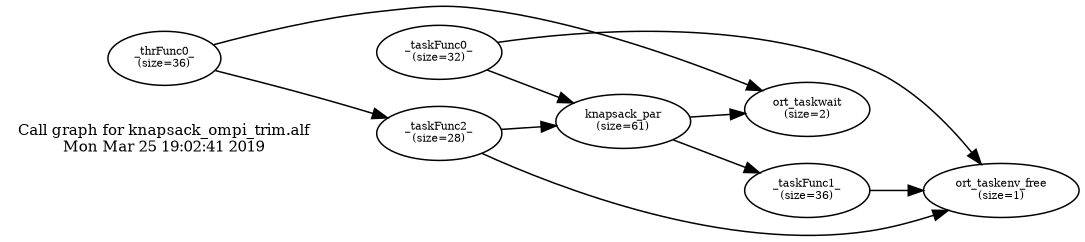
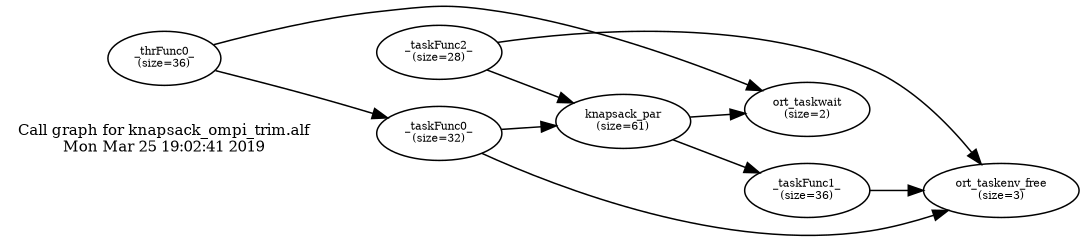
edge "_thrFunc0_ (size=36)" -> "_taskFunc2_ (size=28)": now "_thrFunc0_ (size=36)" -> "_taskFunc0_ (size=32)"
node "ort_taskenv_free (size=1)": label "ort_taskenv_free (size=1)" -> "ort_taskenv_free (size=3)"
